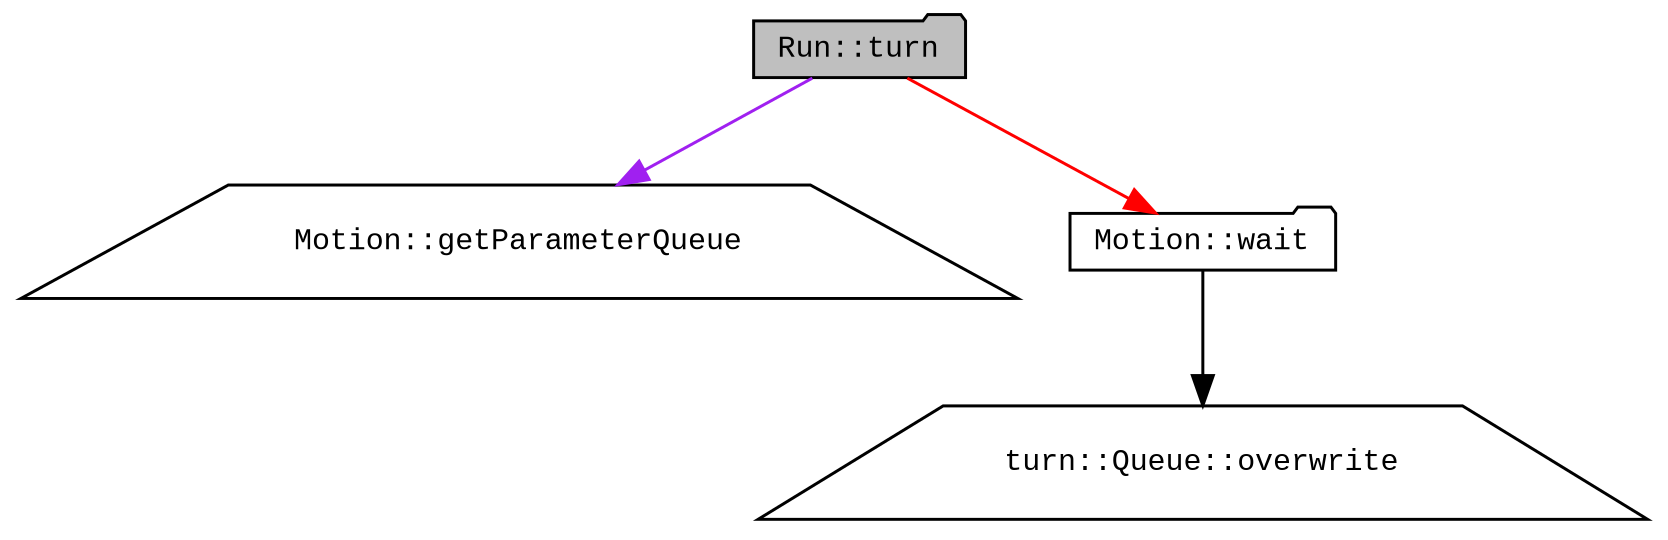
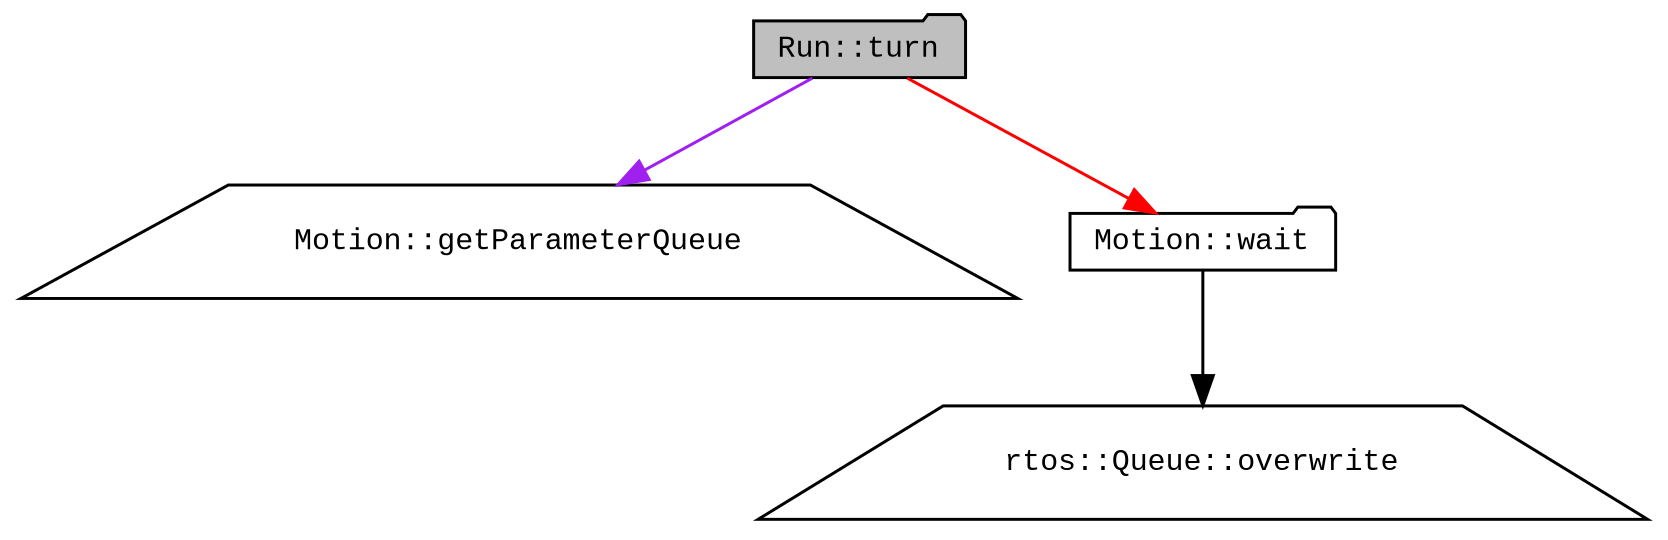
node "turn::Queue::overwrite": label "turn::Queue::overwrite" -> "rtos::Queue::overwrite"
